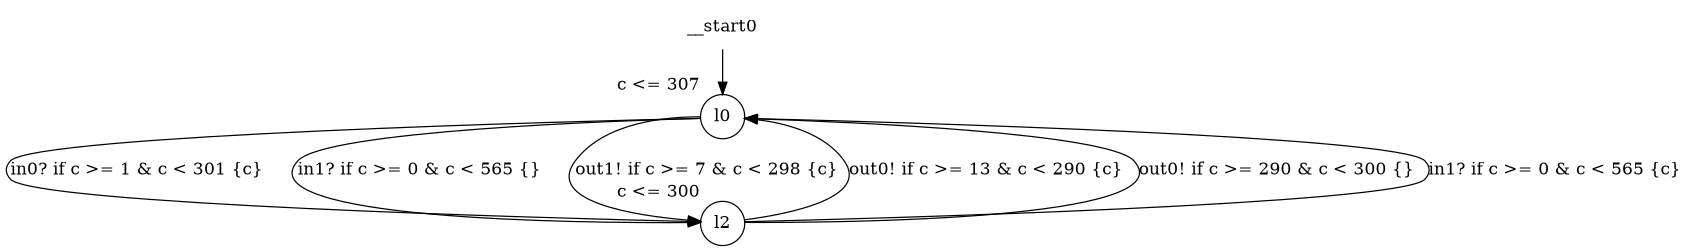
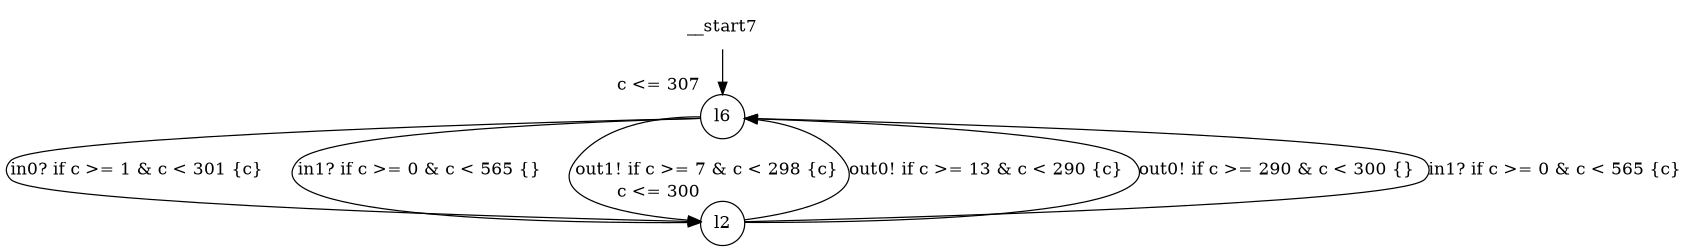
node "__start0": label "__start0" -> "__start7"
node "l0 c <= 307": label "l0 c <= 307" -> "l6 c <= 307"
